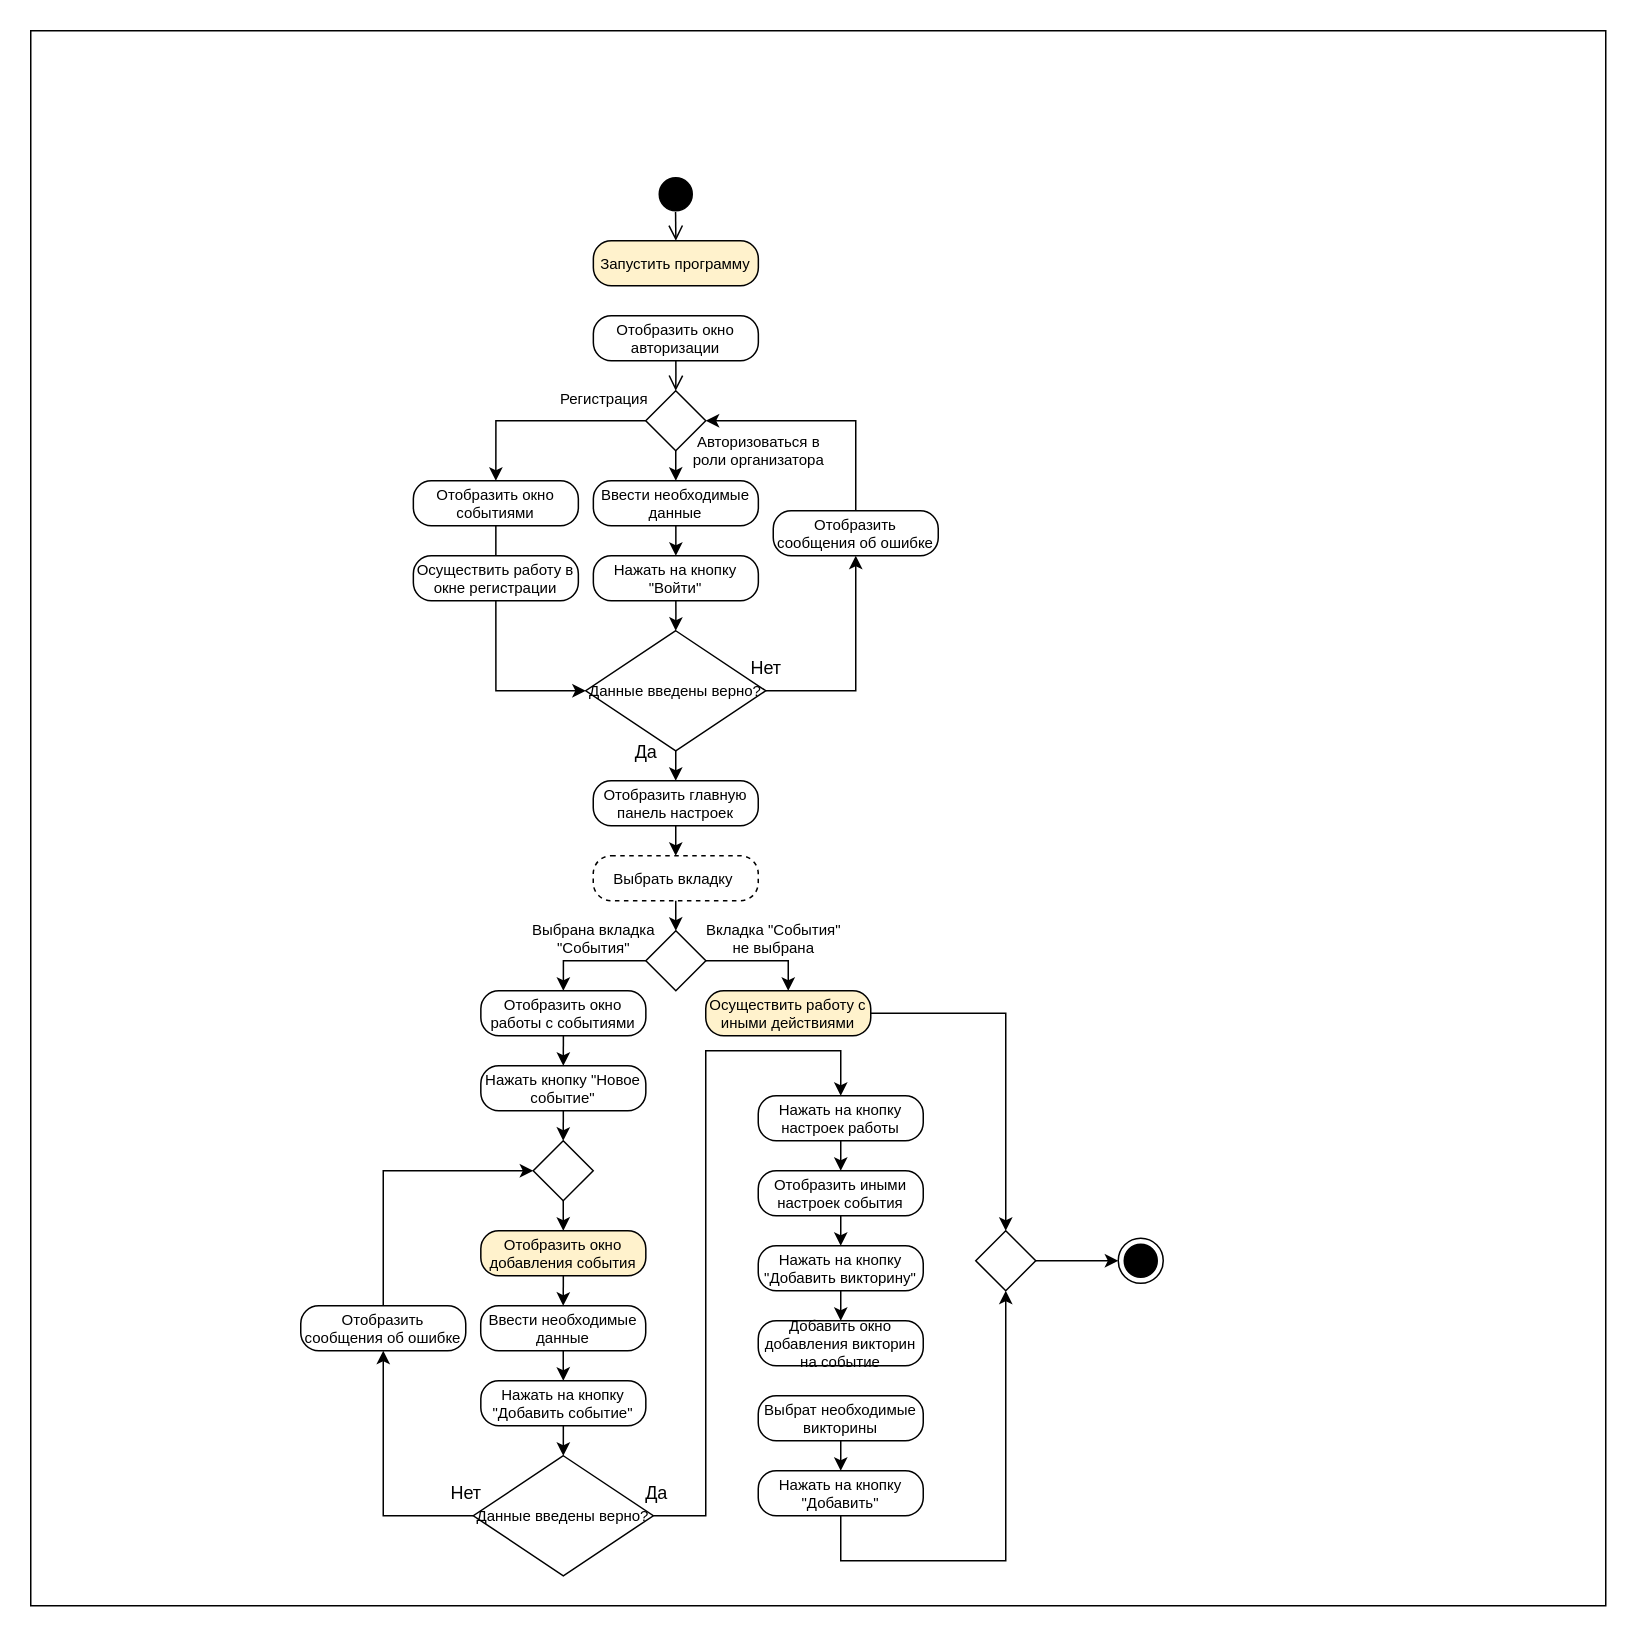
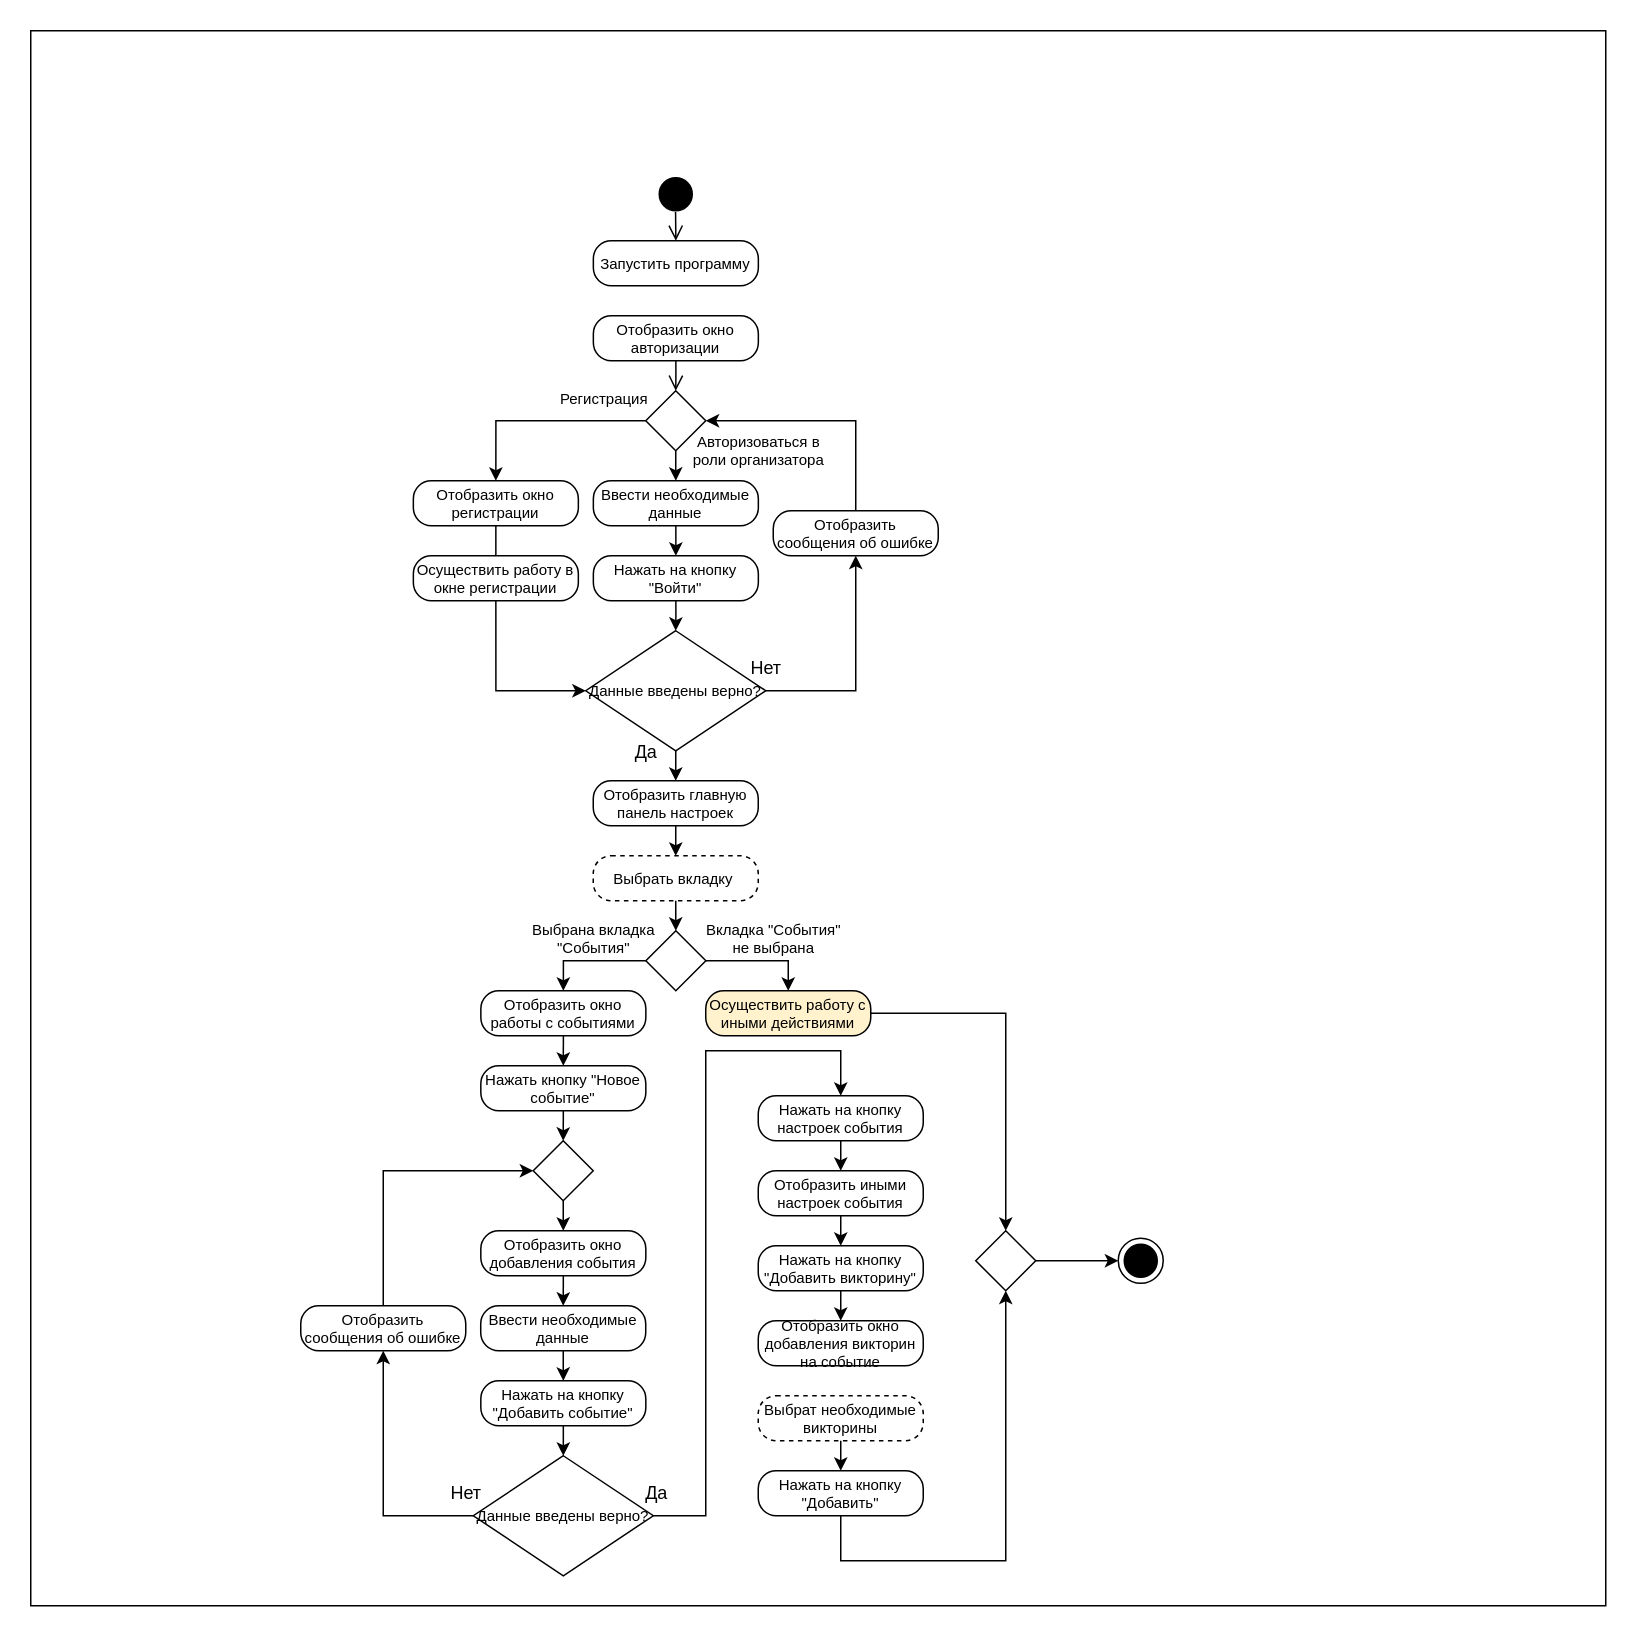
node "Запустить программу": fillcolor #fff2cc -> #ffffff
node "Отобразить окно событиями": label "Отобразить окно событиями" -> "Отобразить окно регистрации"
node "Нажать на кнопку настроек работы": label "Нажать на кнопку настроек работы" -> "Нажать на кнопку настроек события"
node "Отобразить окно добавления события": fillcolor #fff2cc -> #ffffff
node "Добавить окно добавления викторин на событие": label "Добавить окно добавления викторин на событие" -> "Отобразить окно добавления викторин на событие"
node "Выбрат необходимые викторины": style solid -> dashed
